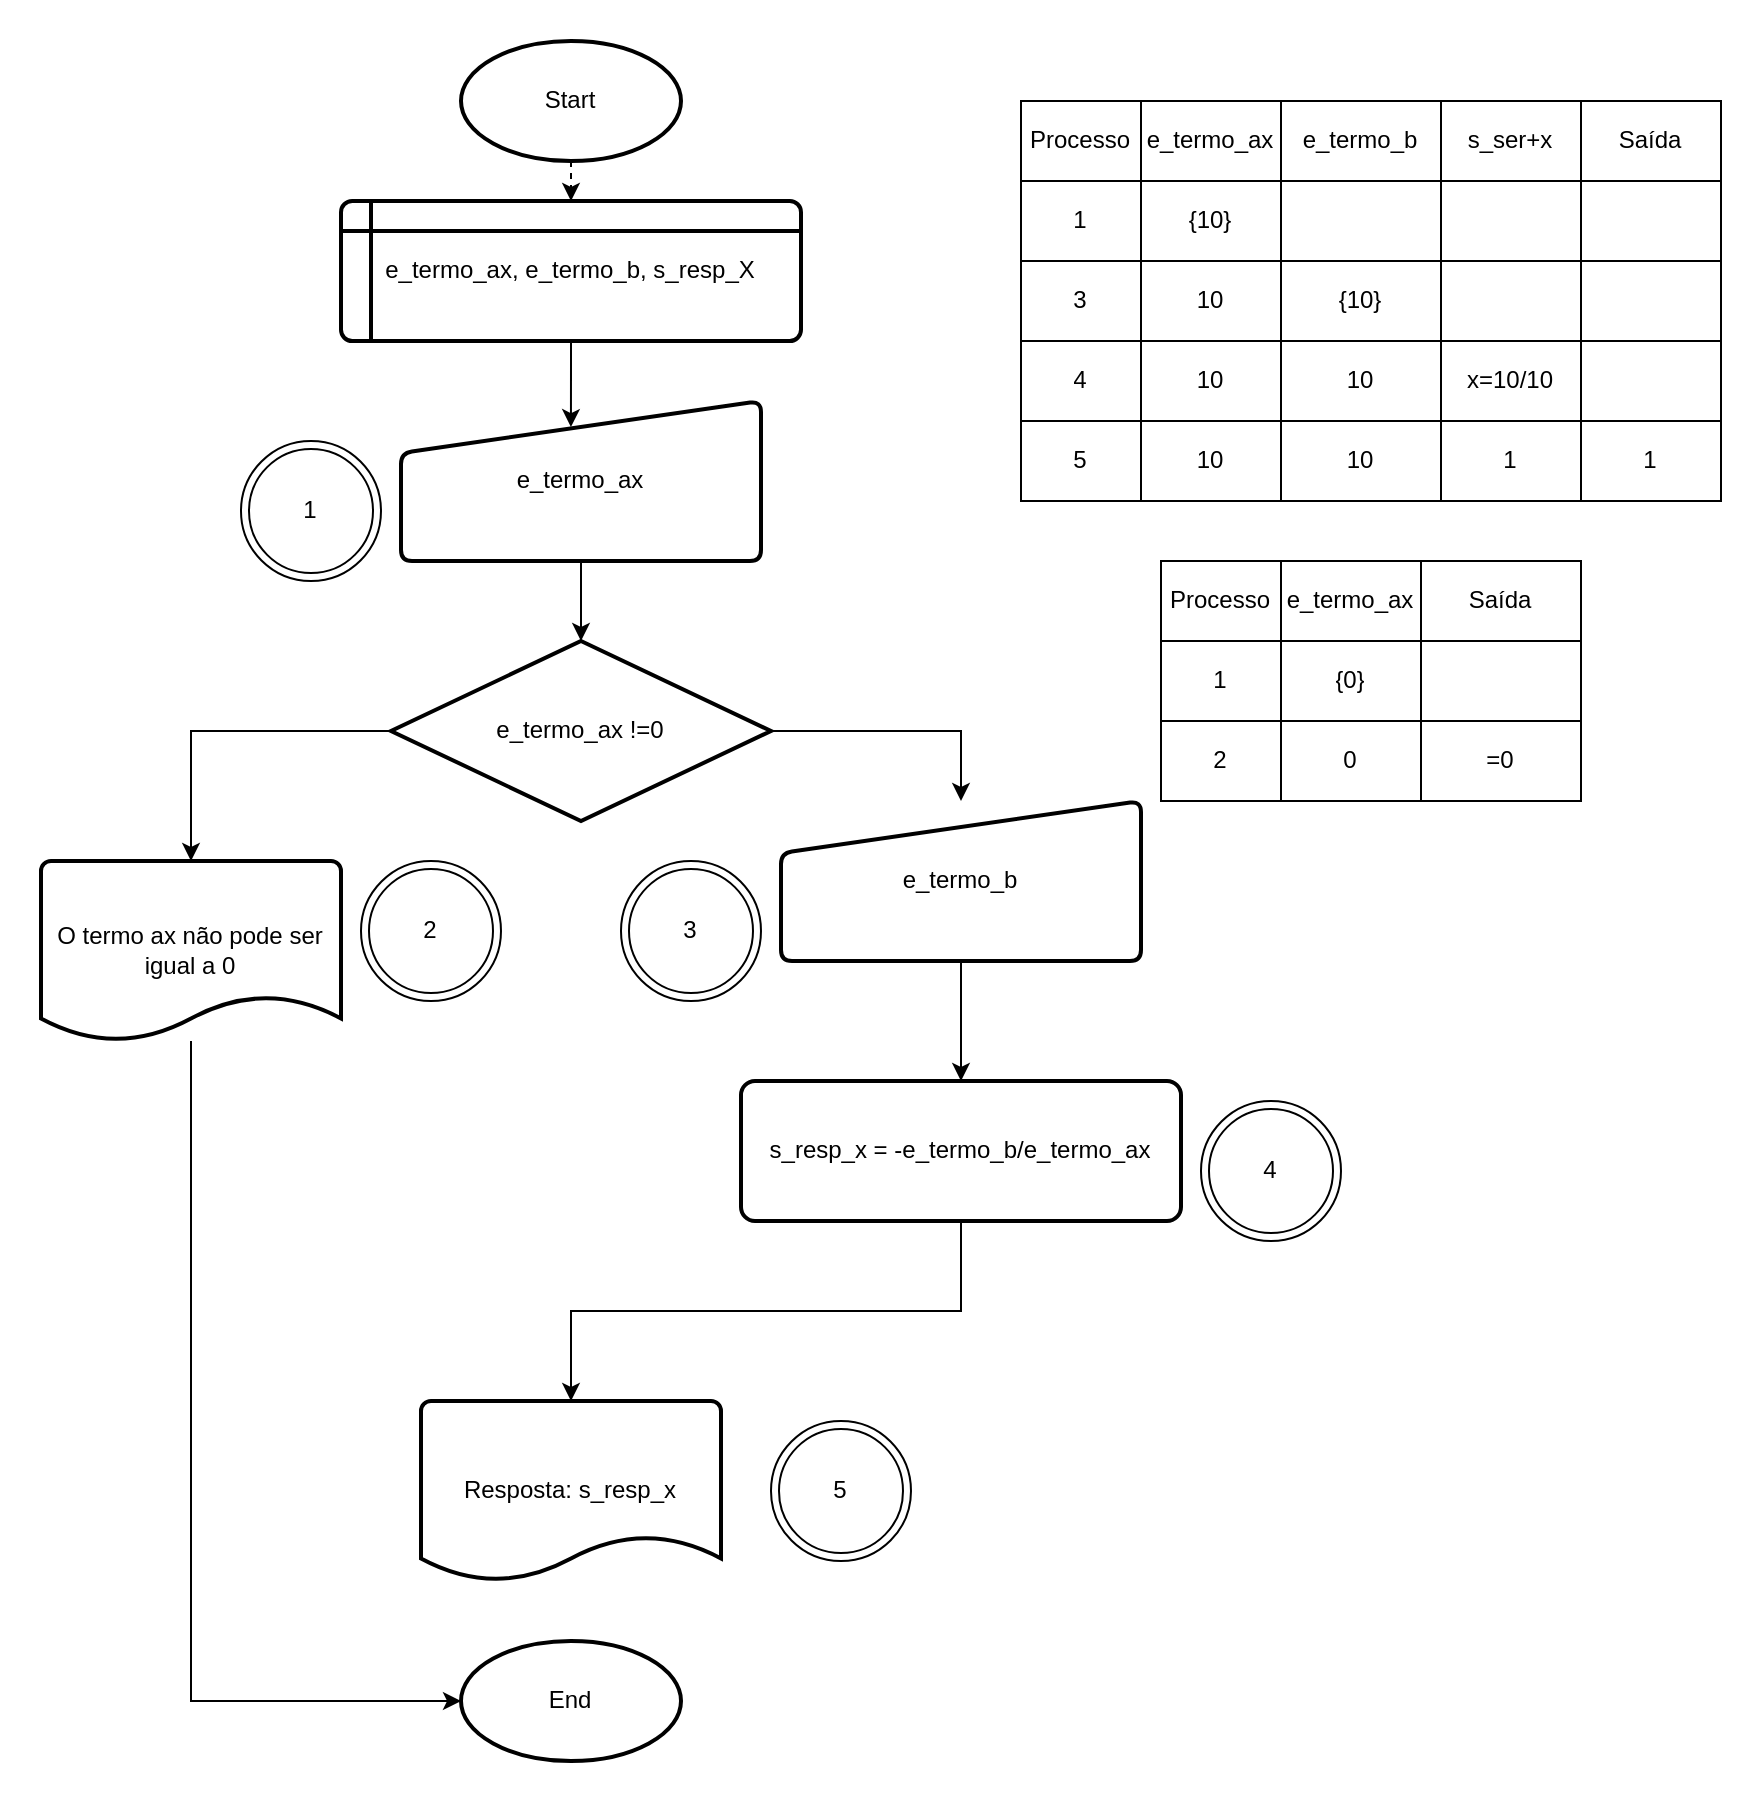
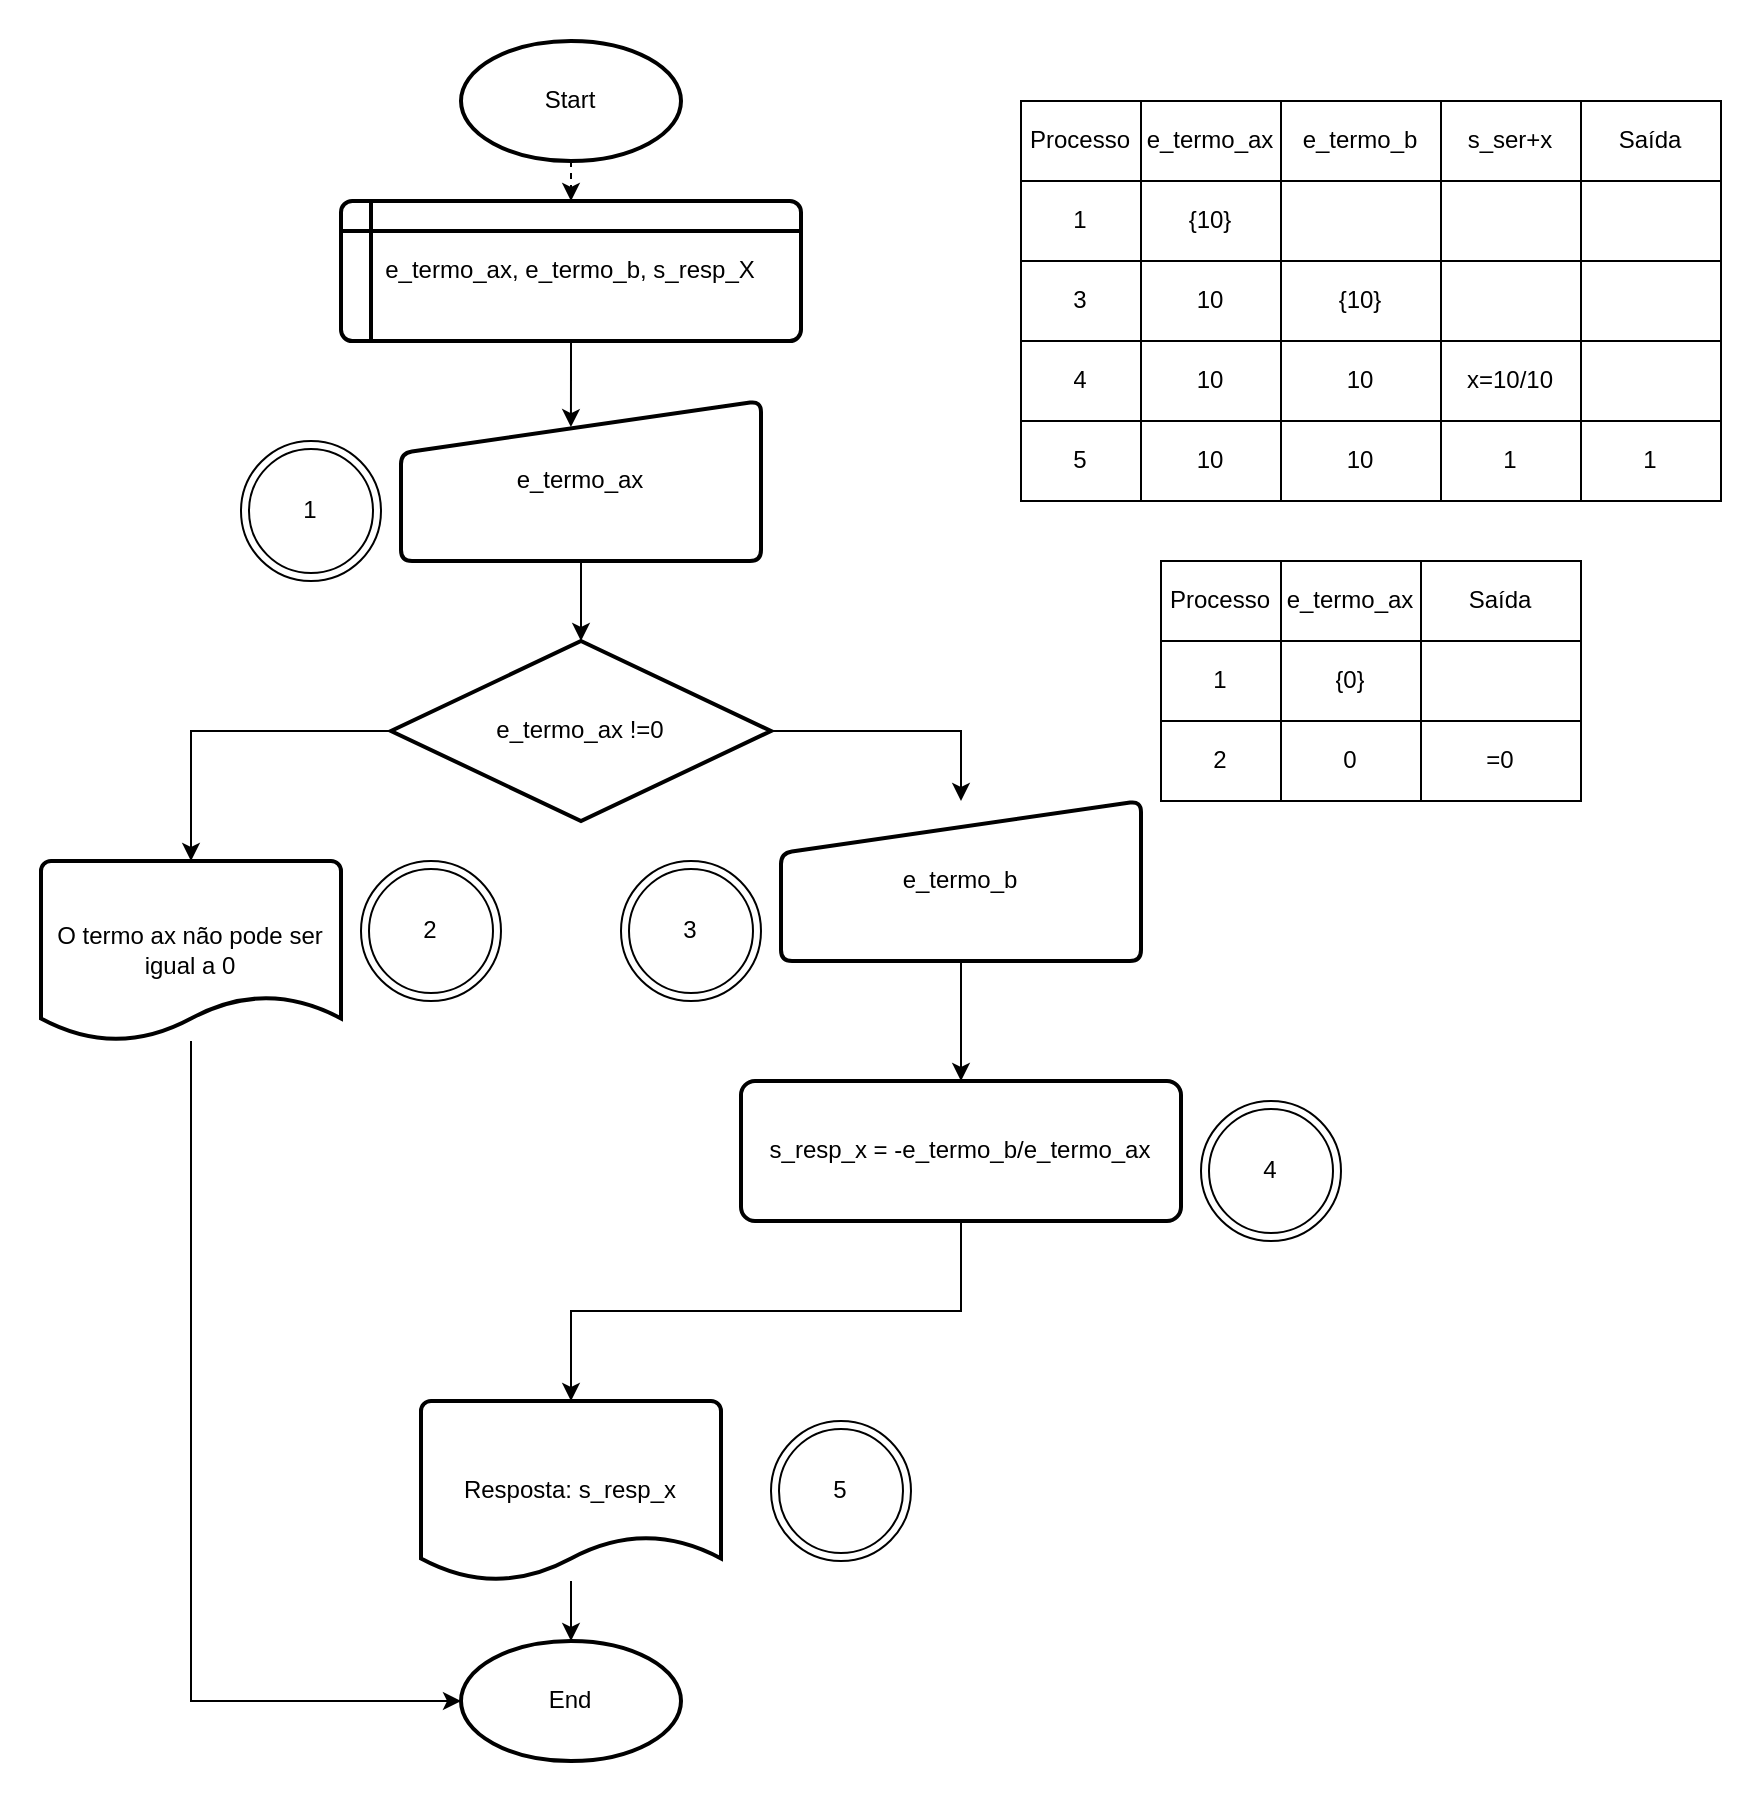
edge "Resposta: s_resp_x" -> "End": added
